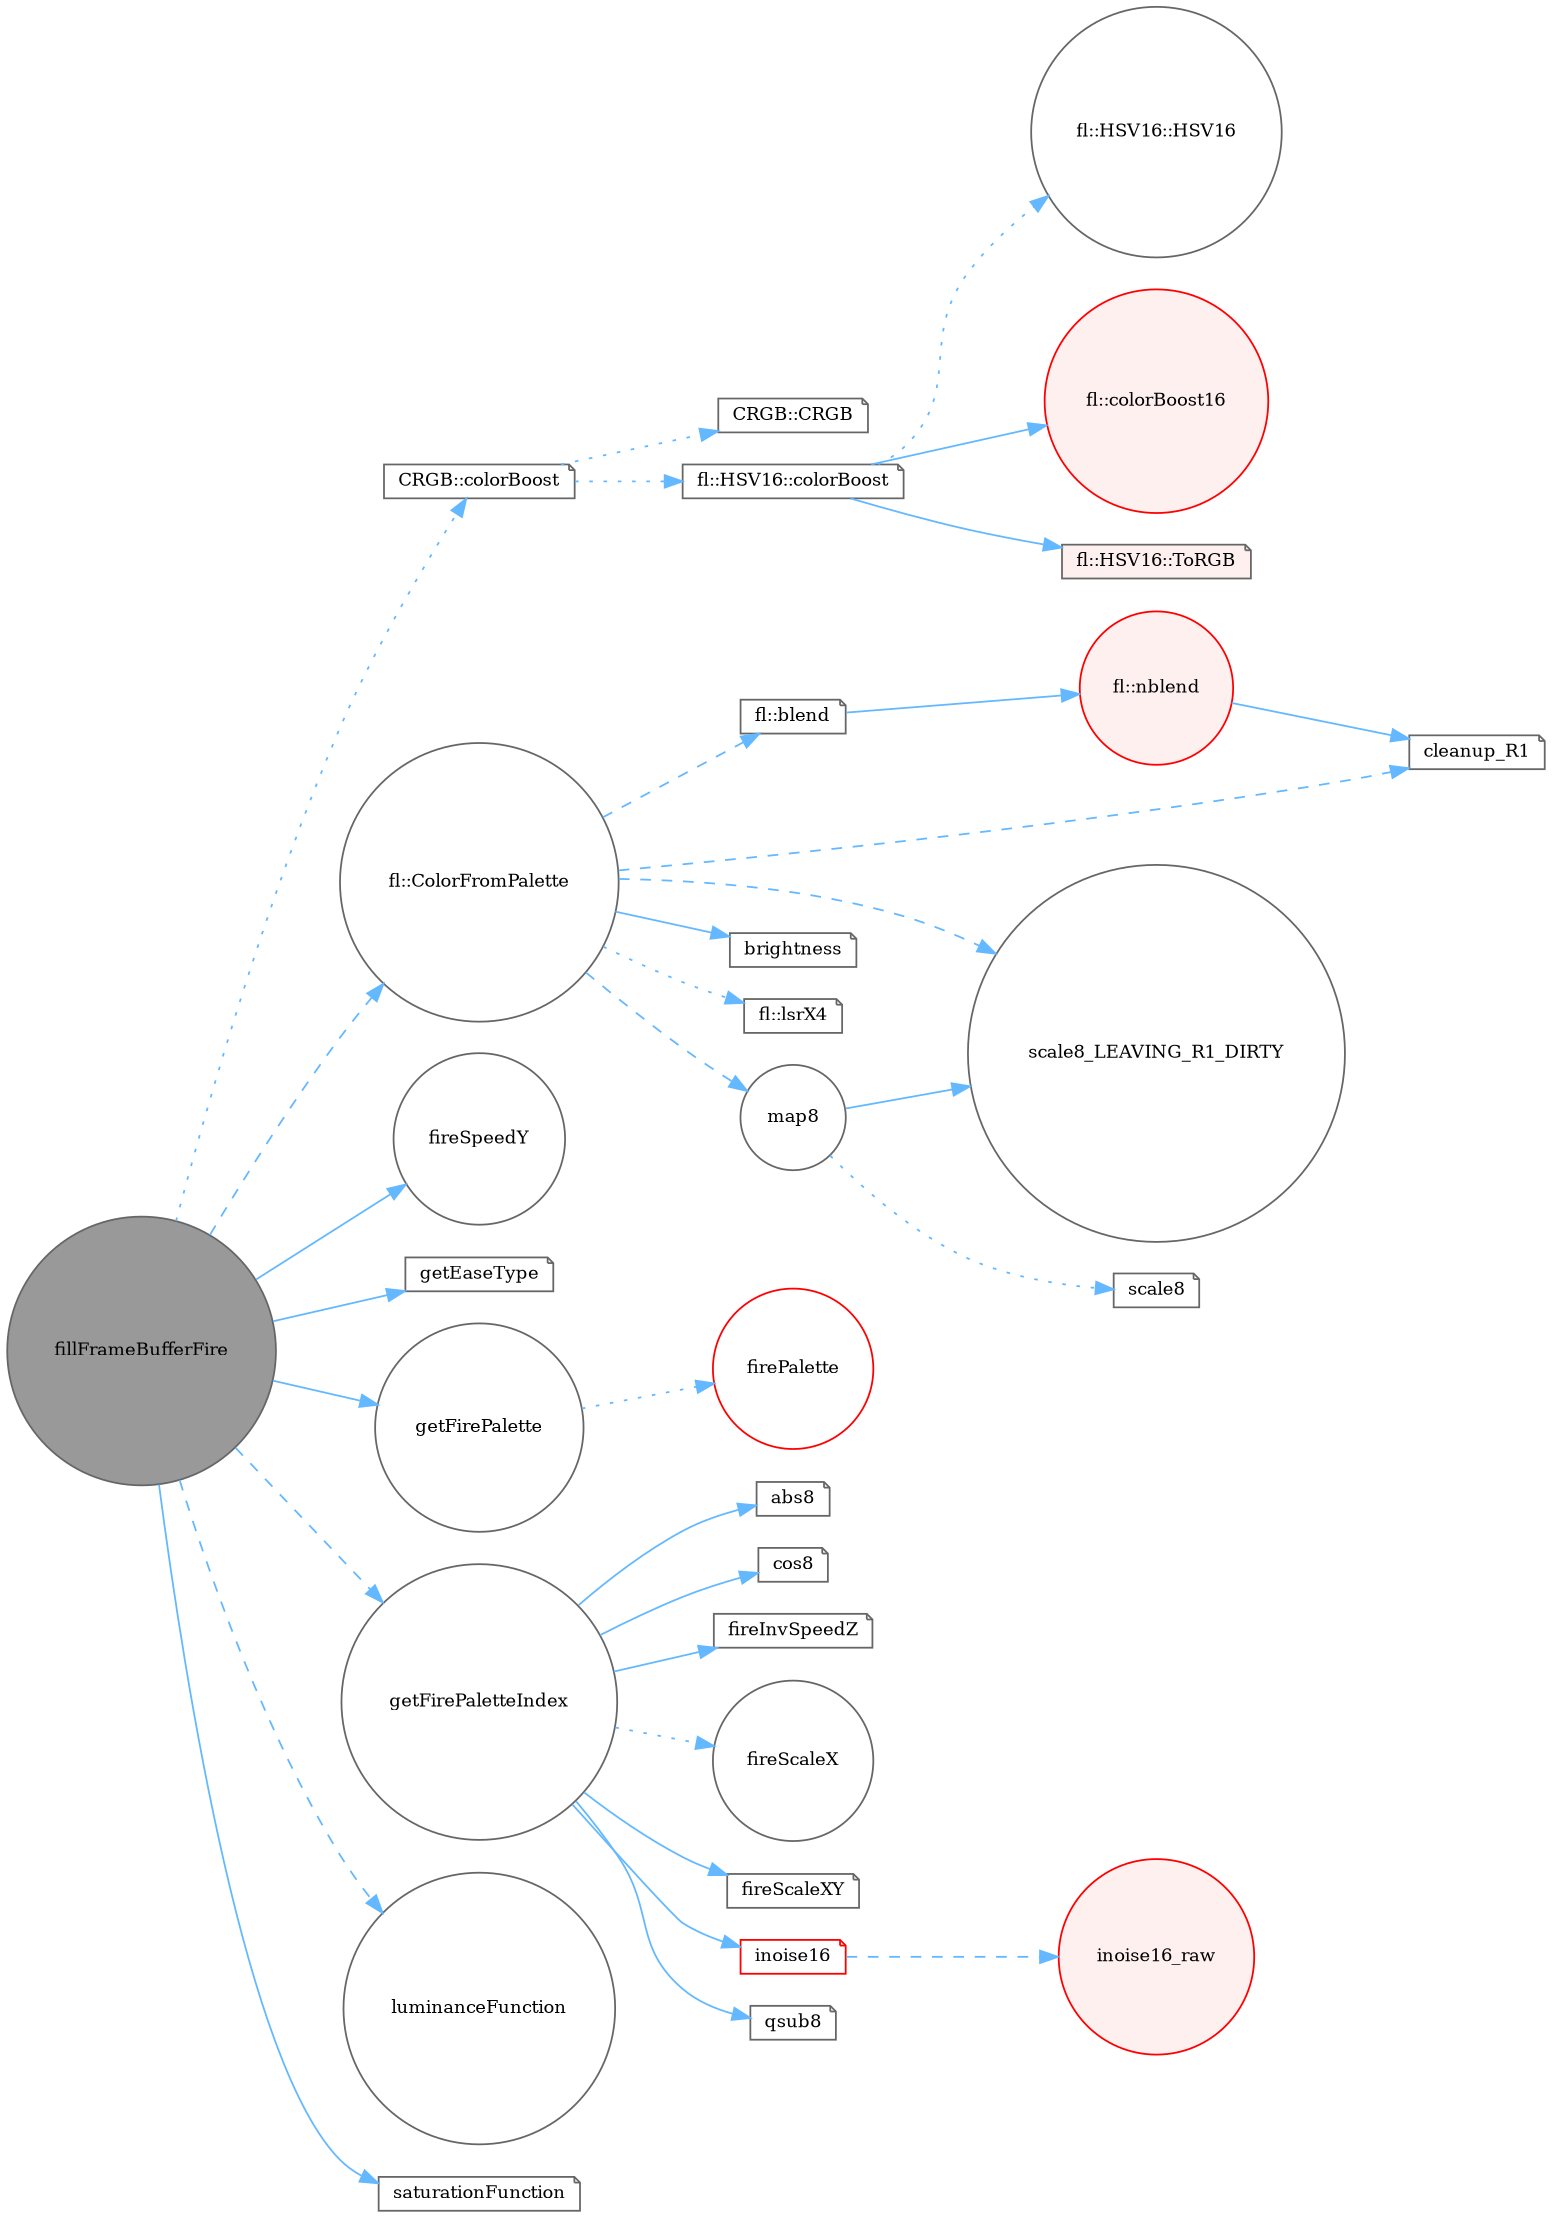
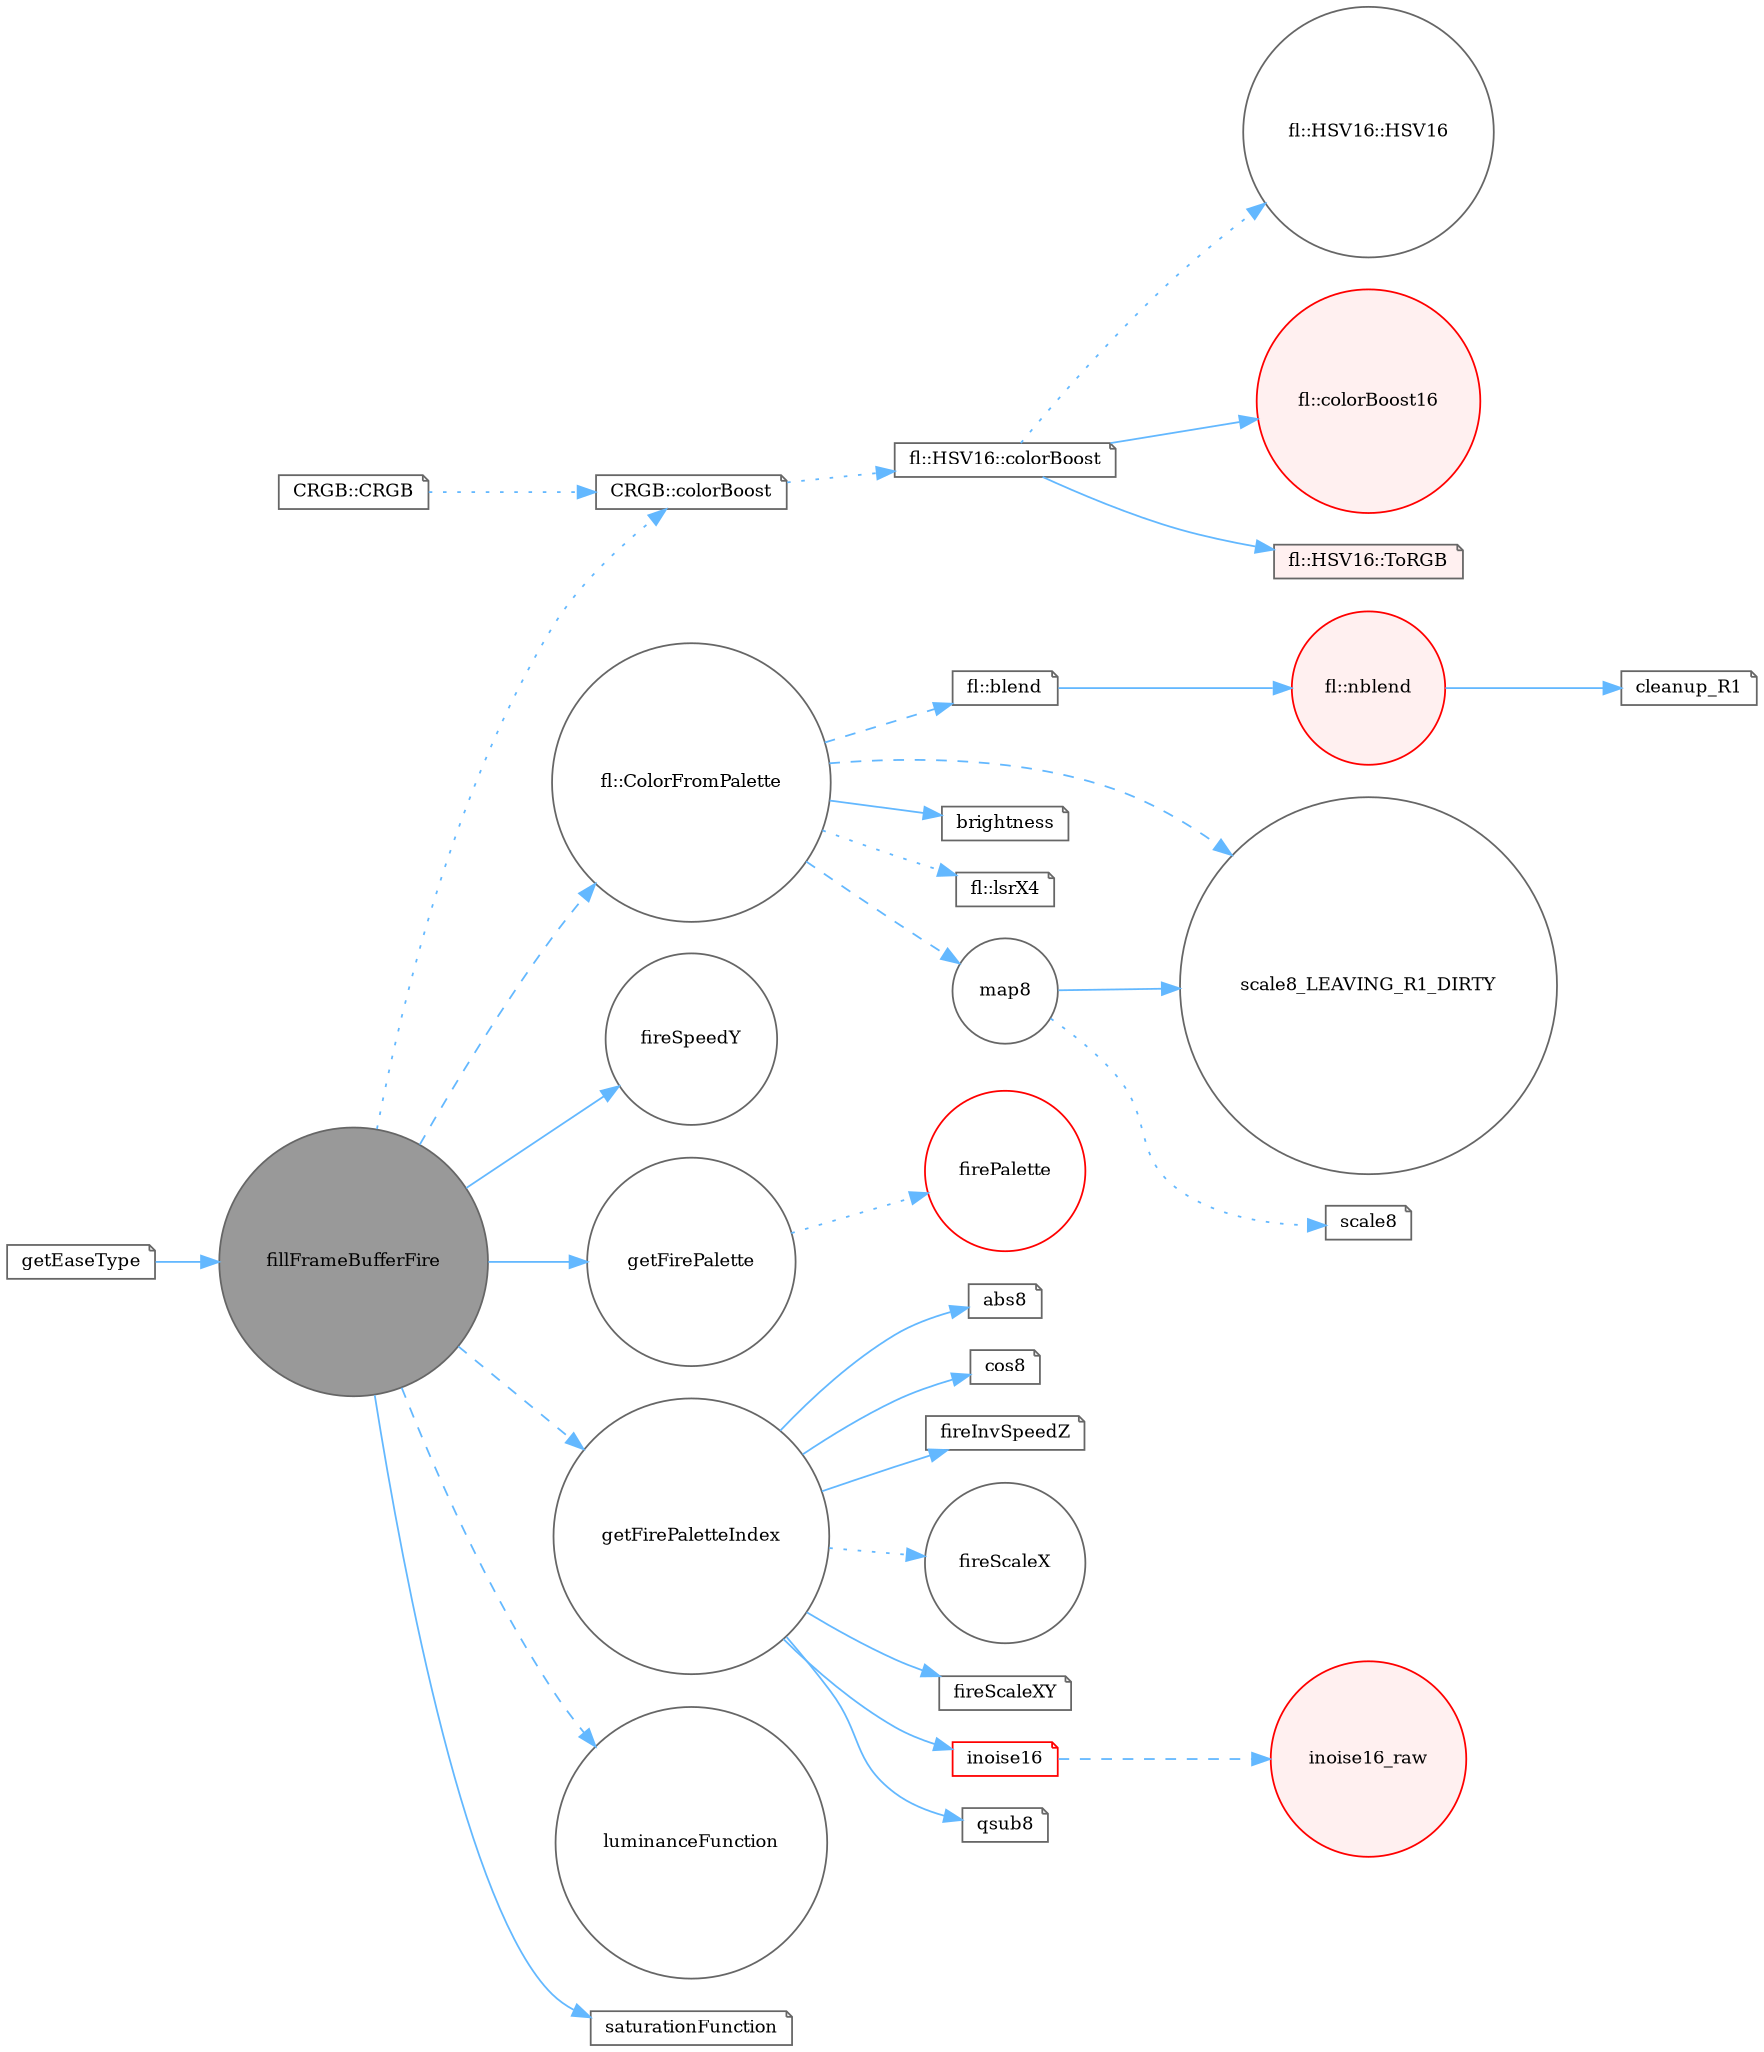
edge "CRGB::colorBoost" -> "CRGB::CRGB": reversed
edge "fl::ColorFromPalette" -> "cleanup_R1": removed
edge "fillFrameBufferFire" -> "getEaseType": reversed
